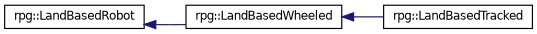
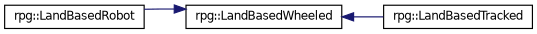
edge "rpg::LandBasedWheeled" -> "rpg::LandBasedRobot": reversed
